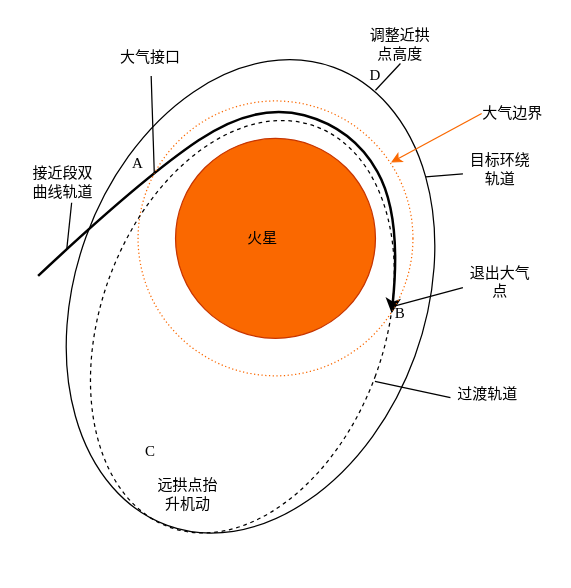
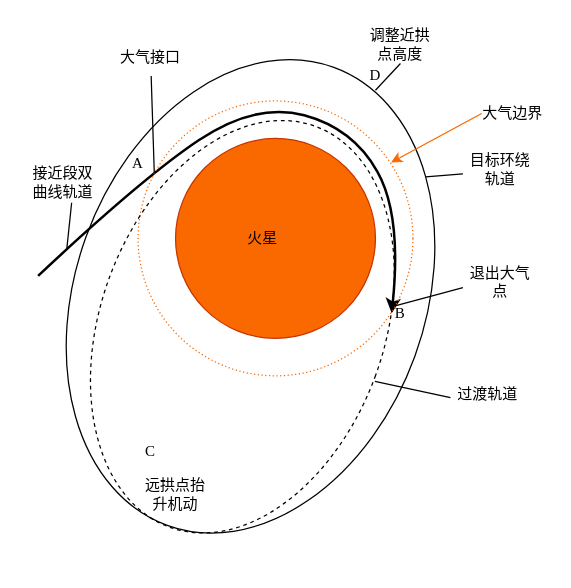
node "远拱点抬升机动": moved (188, 494) -> (176, 494)
